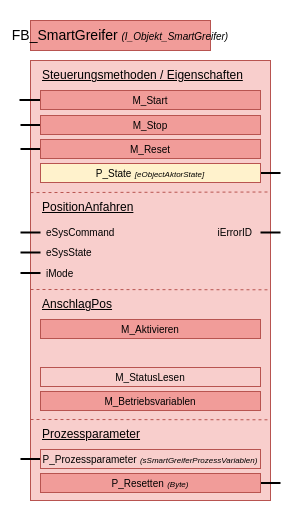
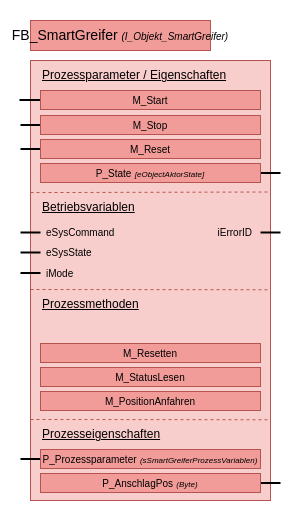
node "Steuerungsmethoden / Eigenschaften": label "Steuerungsmethoden / Eigenschaften" -> "Prozessparameter / Eigenschaften"
node "P_State [eObjectAktorState]": fillcolor #fff2cc -> #f19c99
node "PositionAnfahren": label "PositionAnfahren" -> "Betriebsvariablen"
node "AnschlagPos": label "AnschlagPos" -> "Prozessmethoden"
node "M_Aktivieren": removed
node "M_Resetten": added
node "M_StatusLesen": fillcolor #f8cecc -> #f19c99
node "M_Betriebsvariablen": label "M_Betriebsvariablen" -> "M_PositionAnfahren"
node "Prozessparameter": label "Prozessparameter" -> "Prozesseigenschaften"
node "P_Prozessparameter (sSmartGreiferProzessVariablen)": fillcolor #f8cecc -> #f19c99
node "P_Resetten (Byte)": label "P_Resetten (Byte)" -> "P_AnschlagPos (Byte)"
